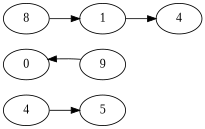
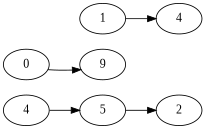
node "8": removed
edge "9" -> "0": reversed
node "2": added
